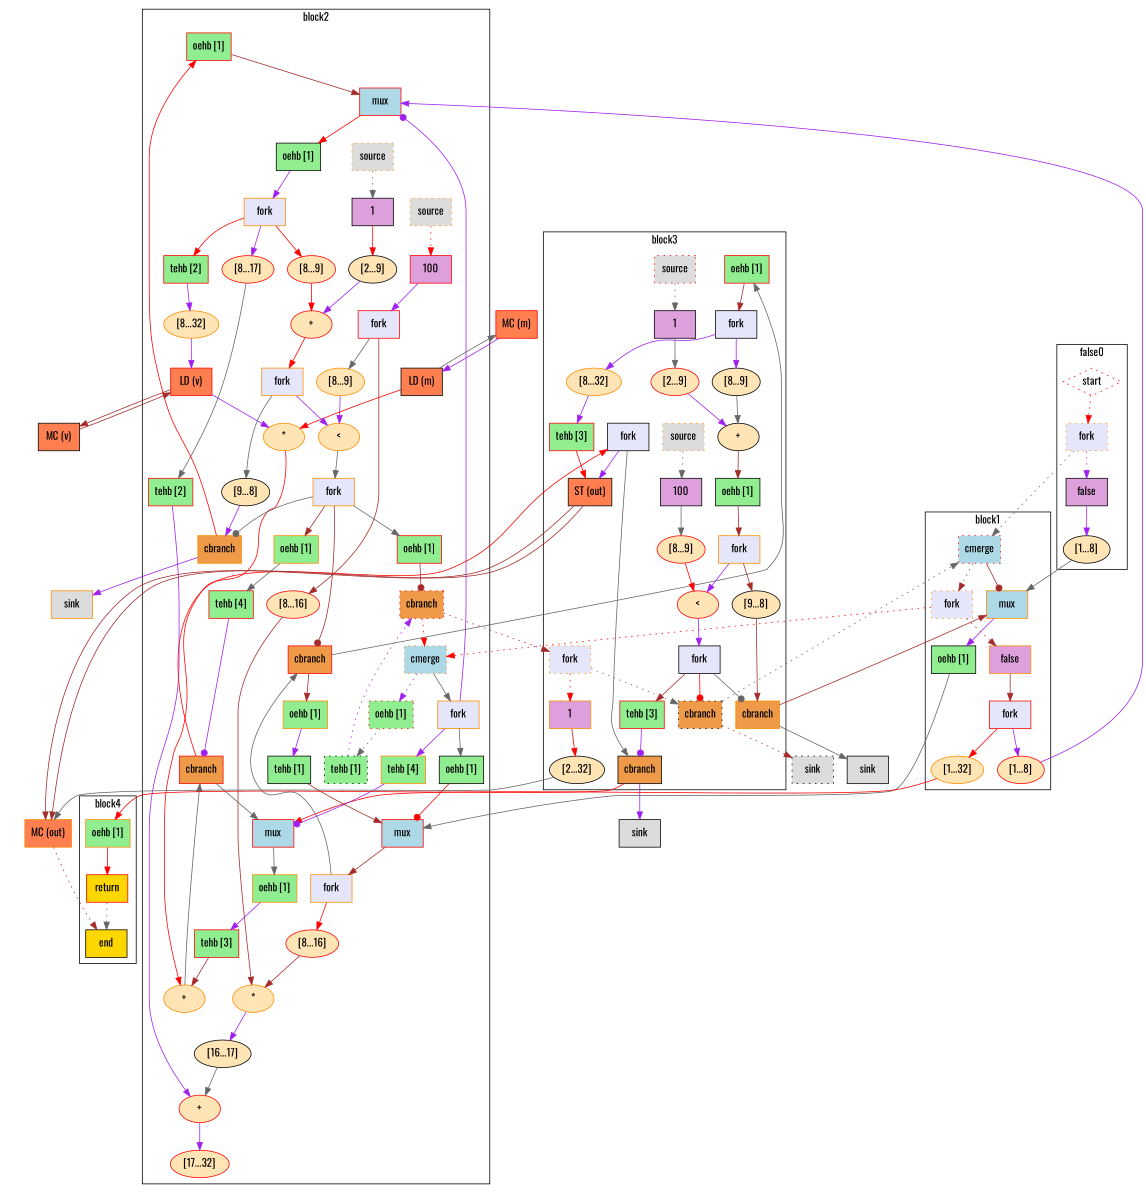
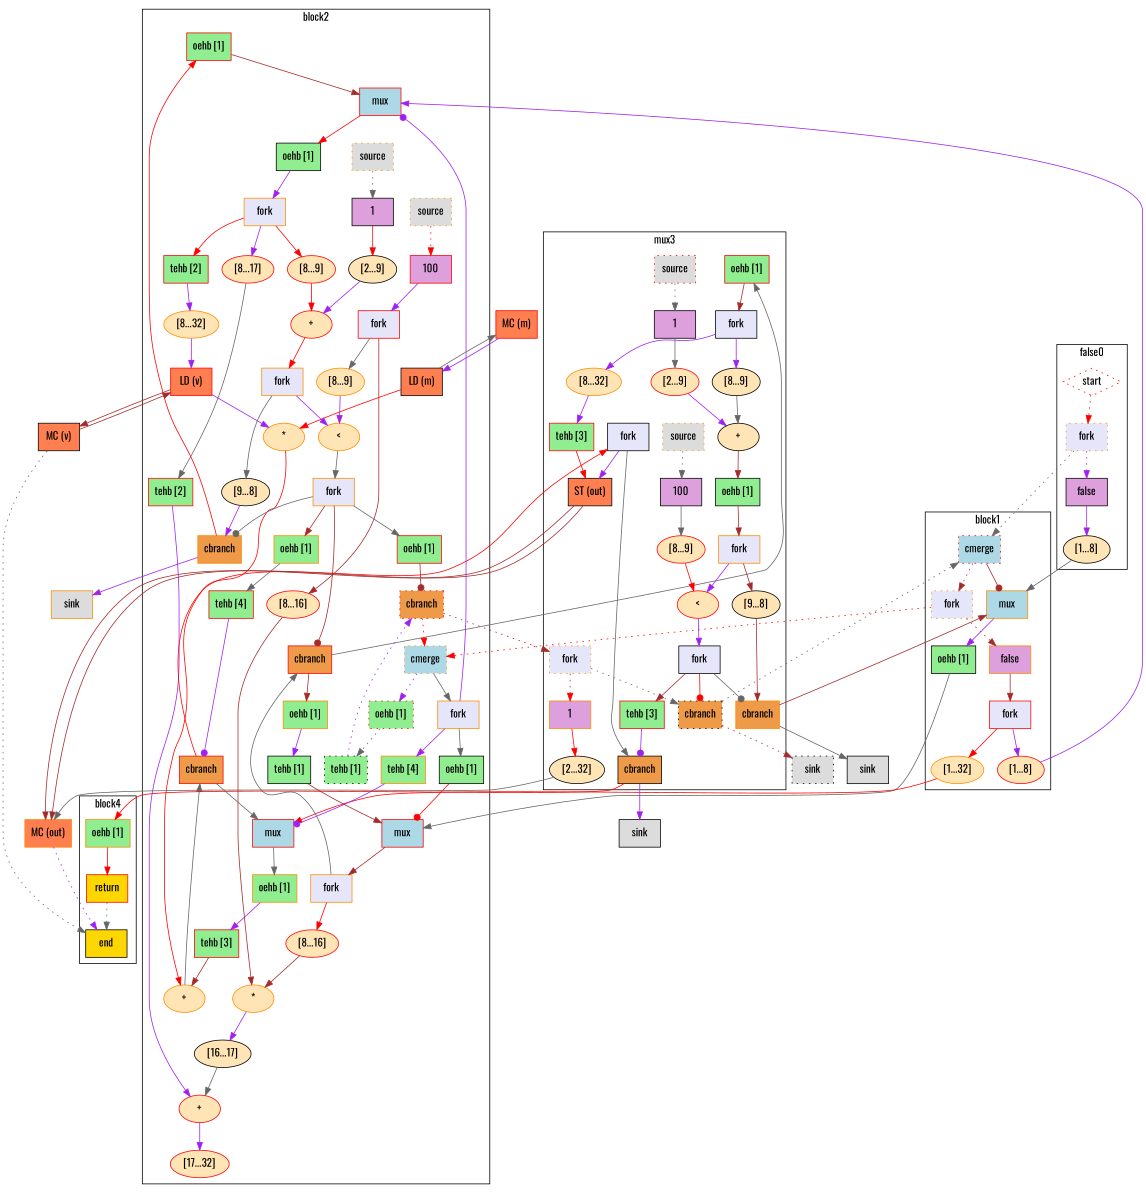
cluster "block3": label "block3" -> "mux3"
edge "MC (v)" -- "end": added
edge "MC (out)" -- "end": color brown -> purple
